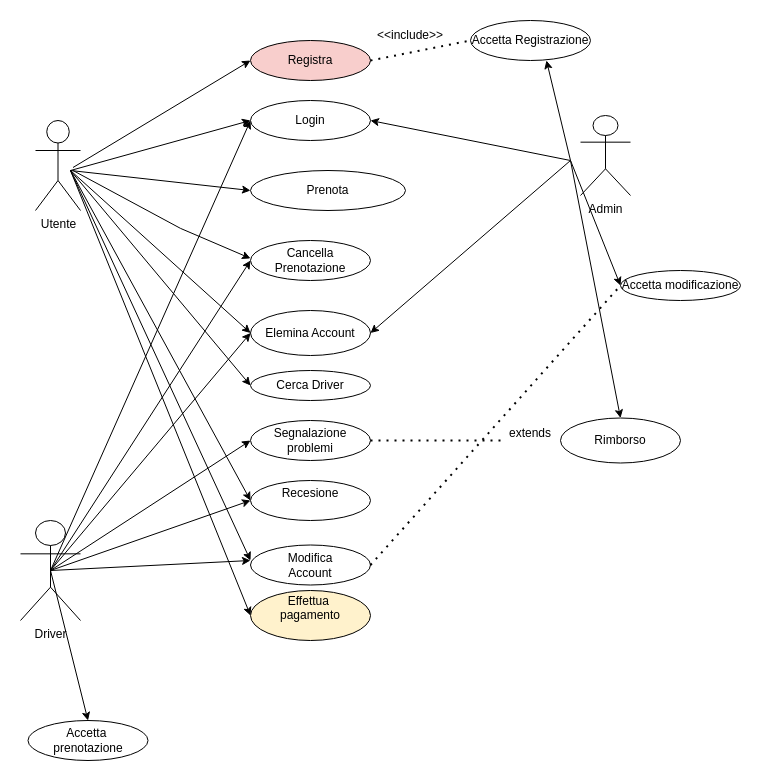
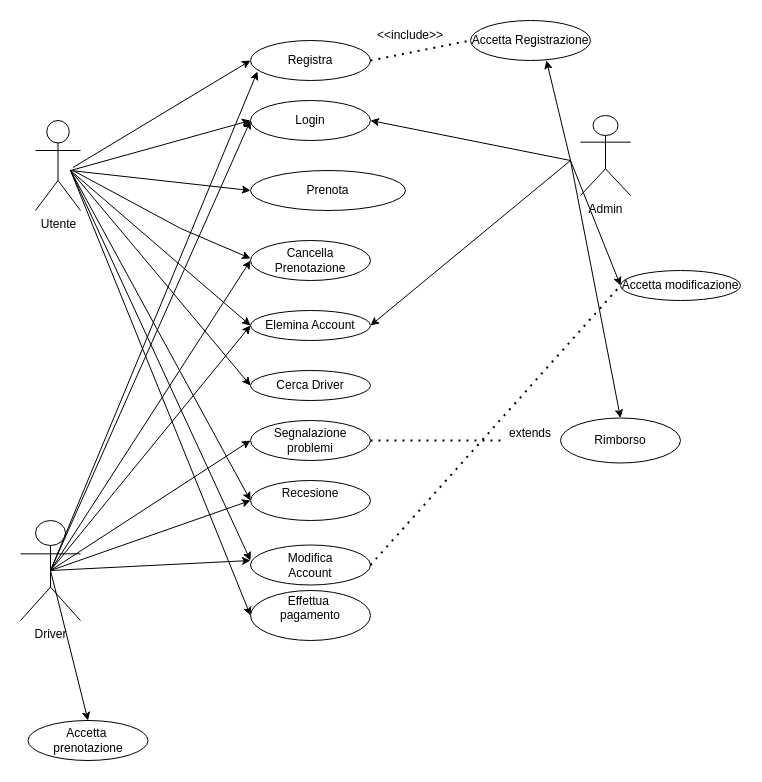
node "Registra": fillcolor #f8cecc -> #ffffff
node "Elemina Account": size 120x45 -> 120x30
edge "Driver" -> "Registra": added
node "Effettua pagamento": fillcolor #fff2cc -> #ffffff
